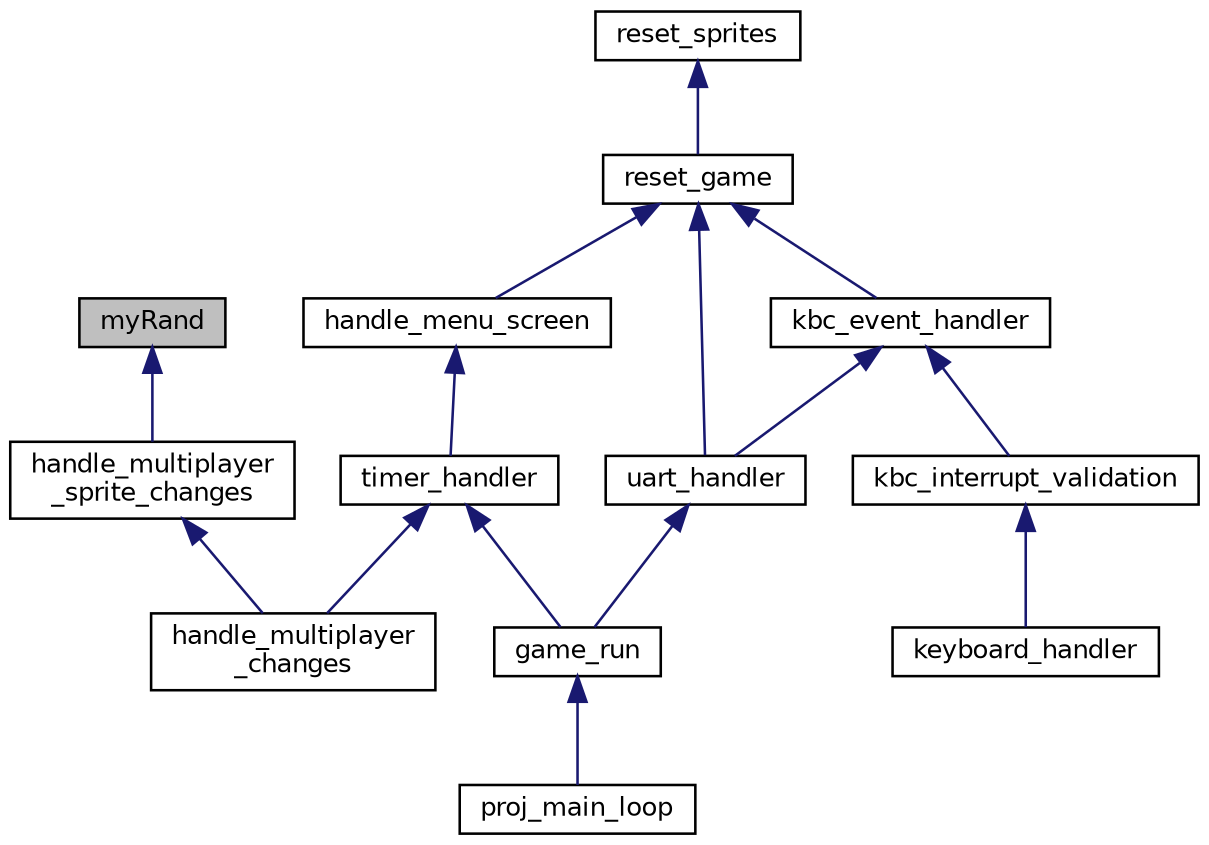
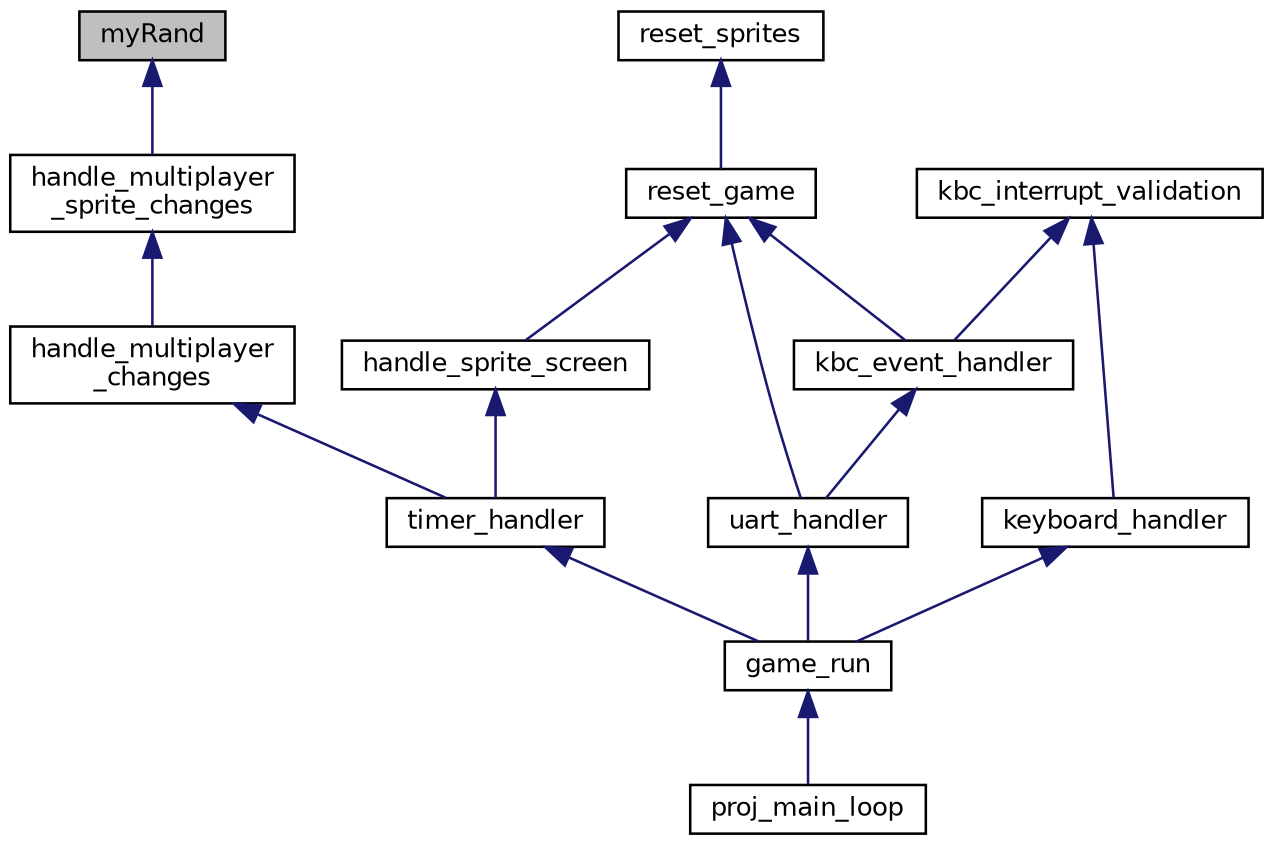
node "handle_menu_screen": label "handle_menu_screen" -> "handle_sprite_screen"
edge "kbc_interrupt_validation" -> "kbc_event_handler": reversed
edge "handle_multiplayer _changes" -> "timer_handler": reversed
edge "game_run" -> "keyboard_handler": added
